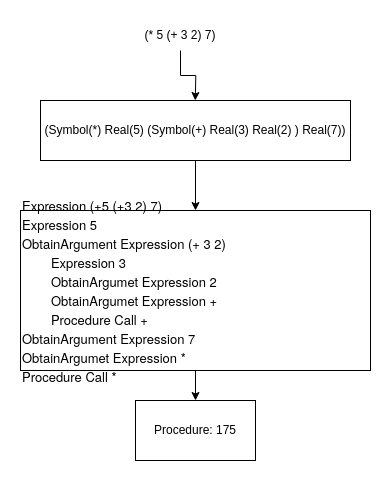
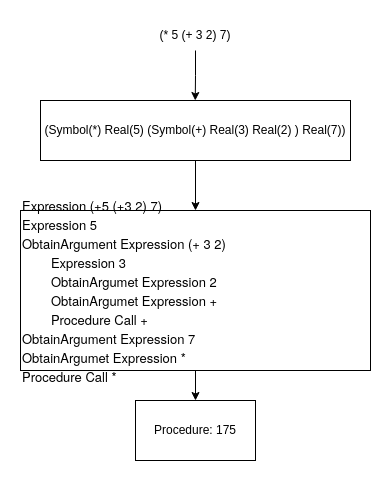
node "(* 5 (+ 3 2) 7)": moved (181, 36) -> (196, 36)
